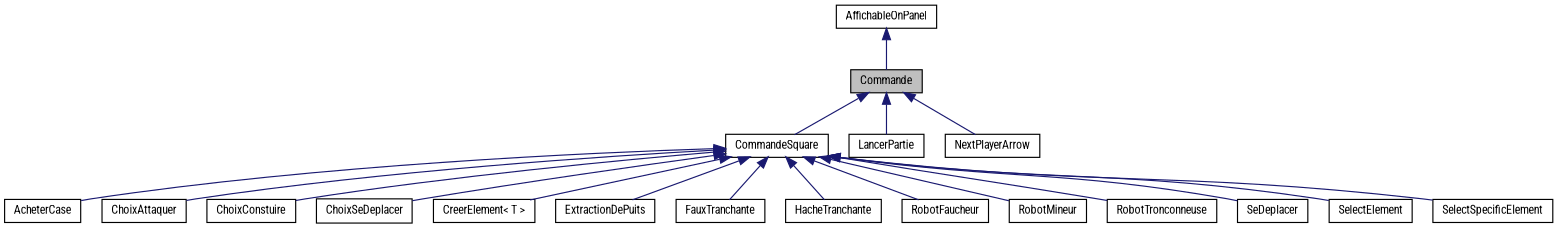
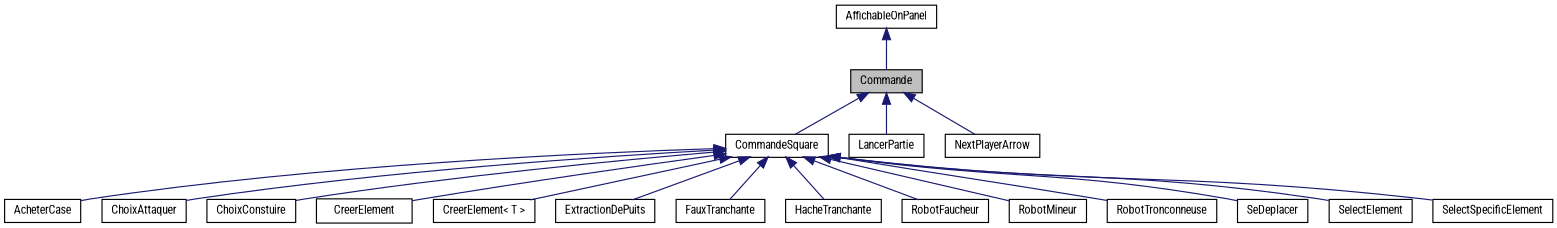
node "ChoixSeDeplacer": label "ChoixSeDeplacer" -> "CreerElement"
